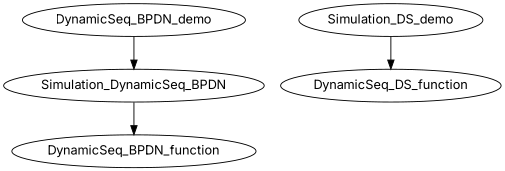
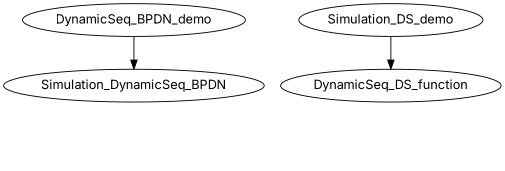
node "DynamicSeq_BPDN_function": removed
